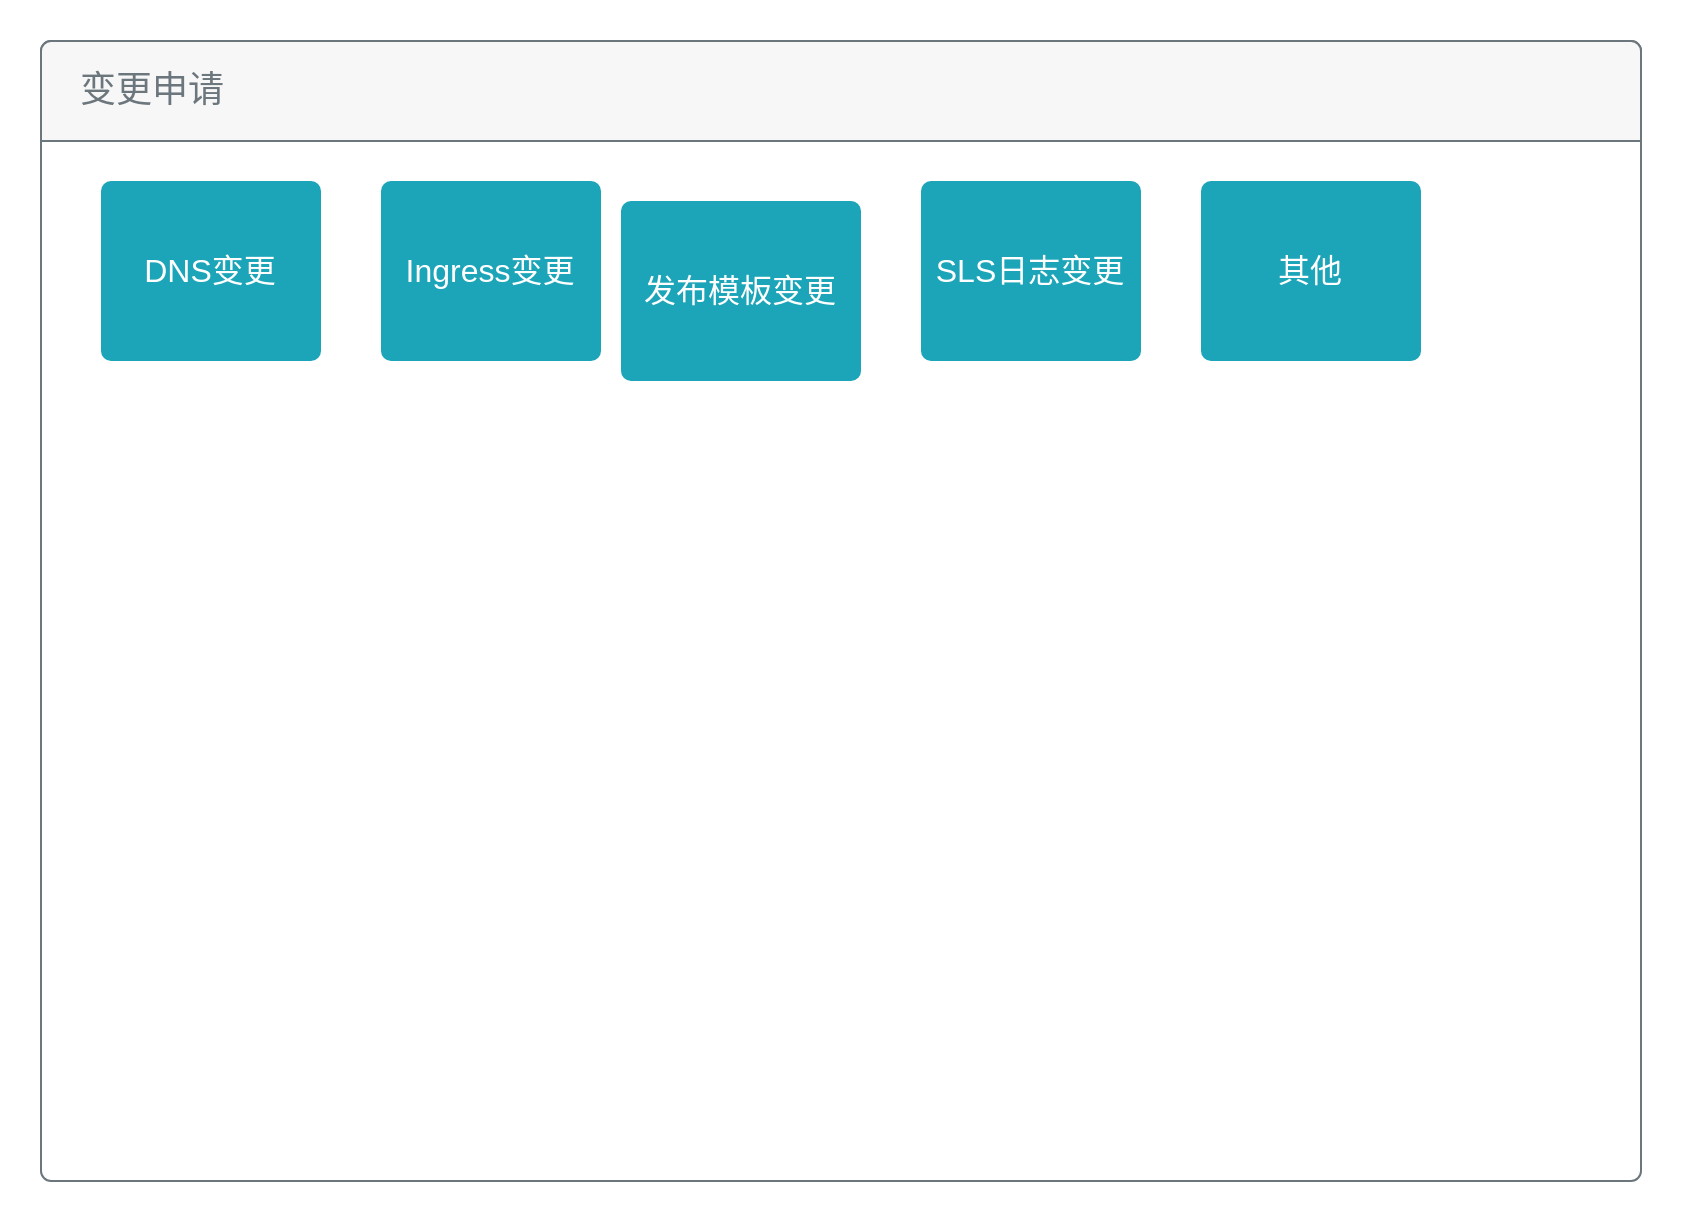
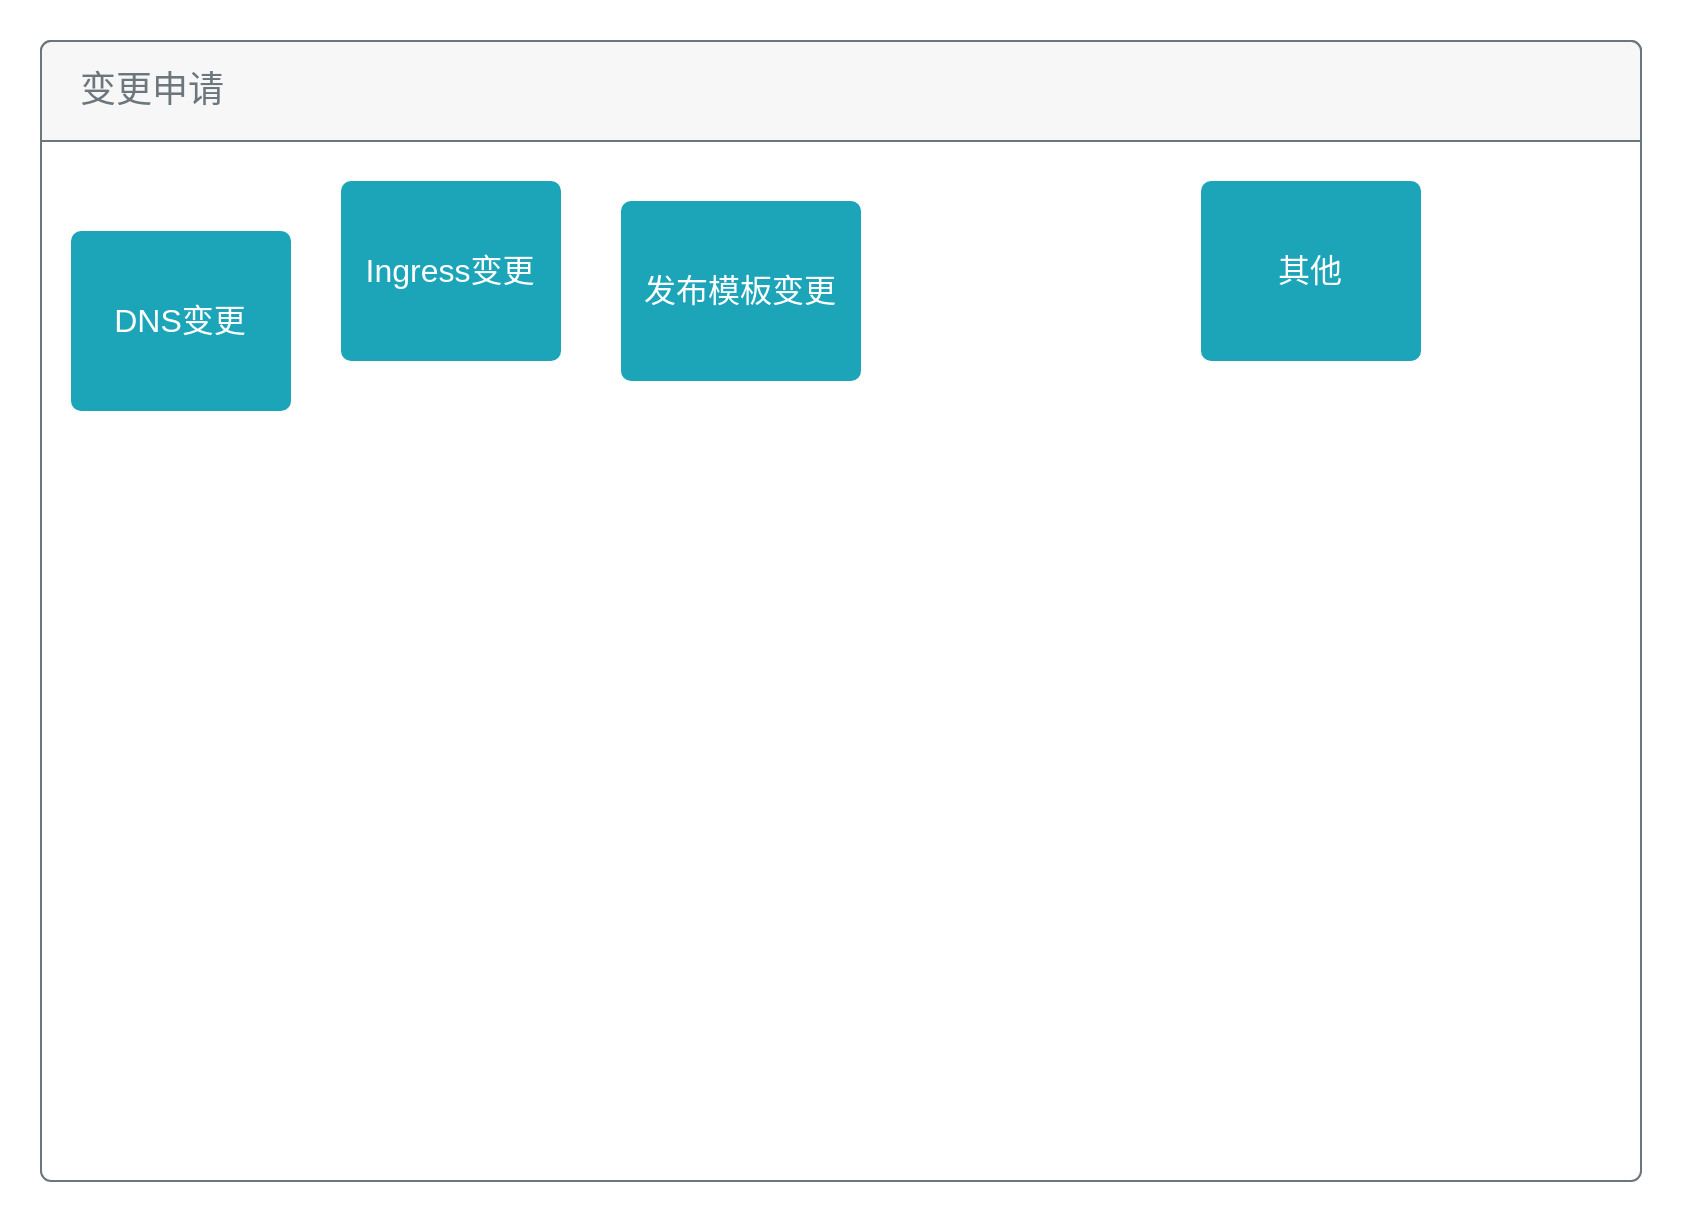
node "DNS变更": moved (211, 271) -> (181, 321)
node "Ingress变更": moved (491, 271) -> (451, 271)
node "SLS日志变更": removed
